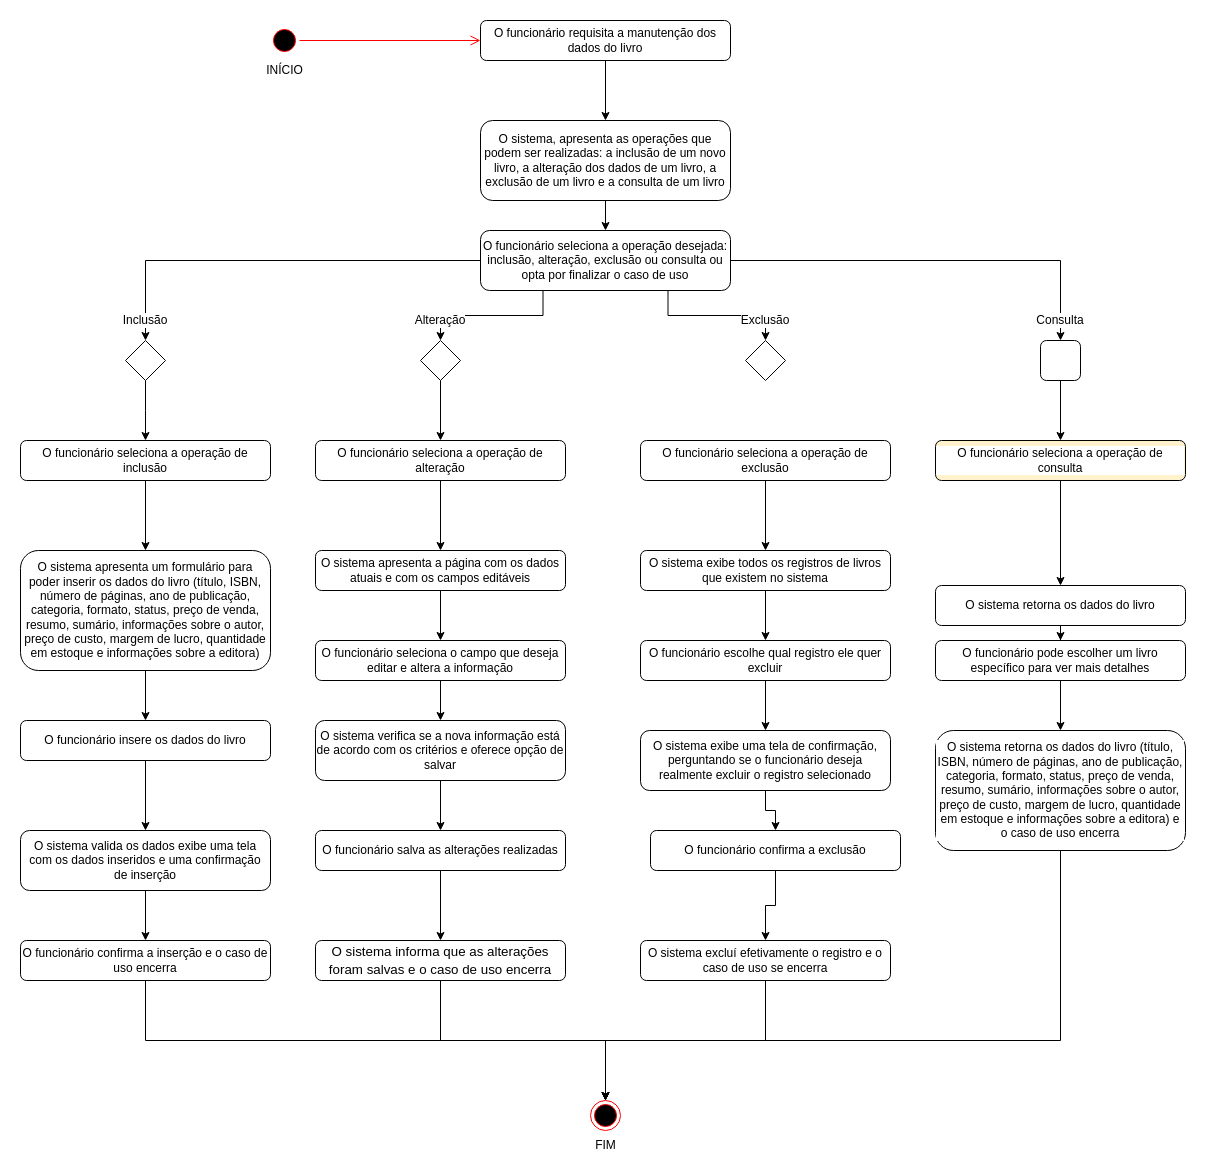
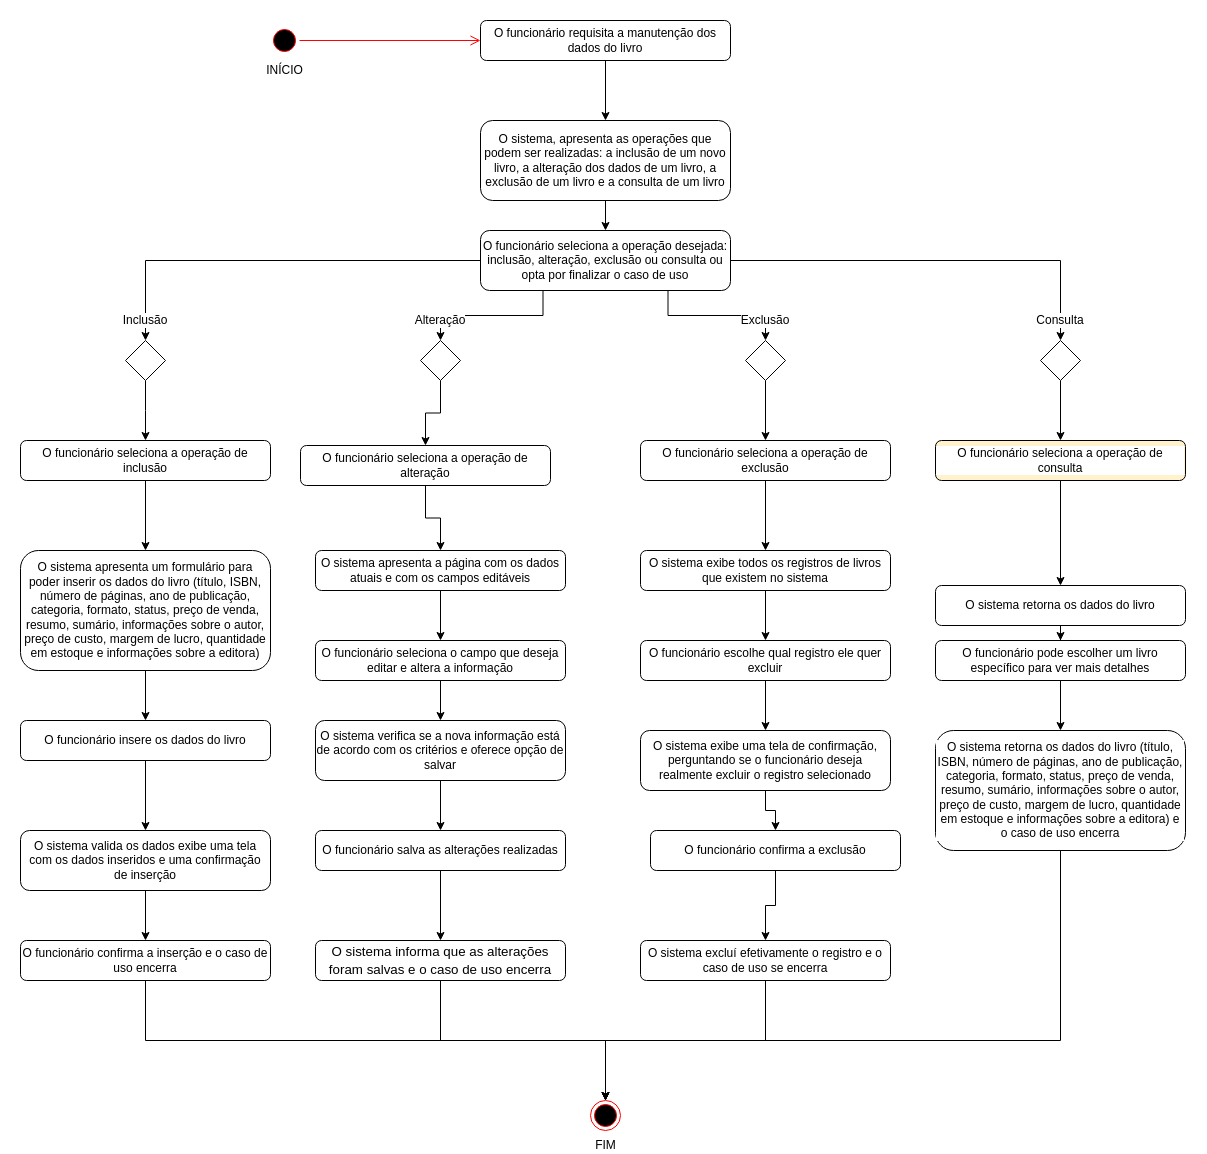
node "Consulta": shape rounded rectangle -> diamond
edge "Exclusão" -> "O funcionário seleciona a operação de exclusão": added
node "O funcionário seleciona a operação de alteração": moved (441, 461) -> (426, 466)
